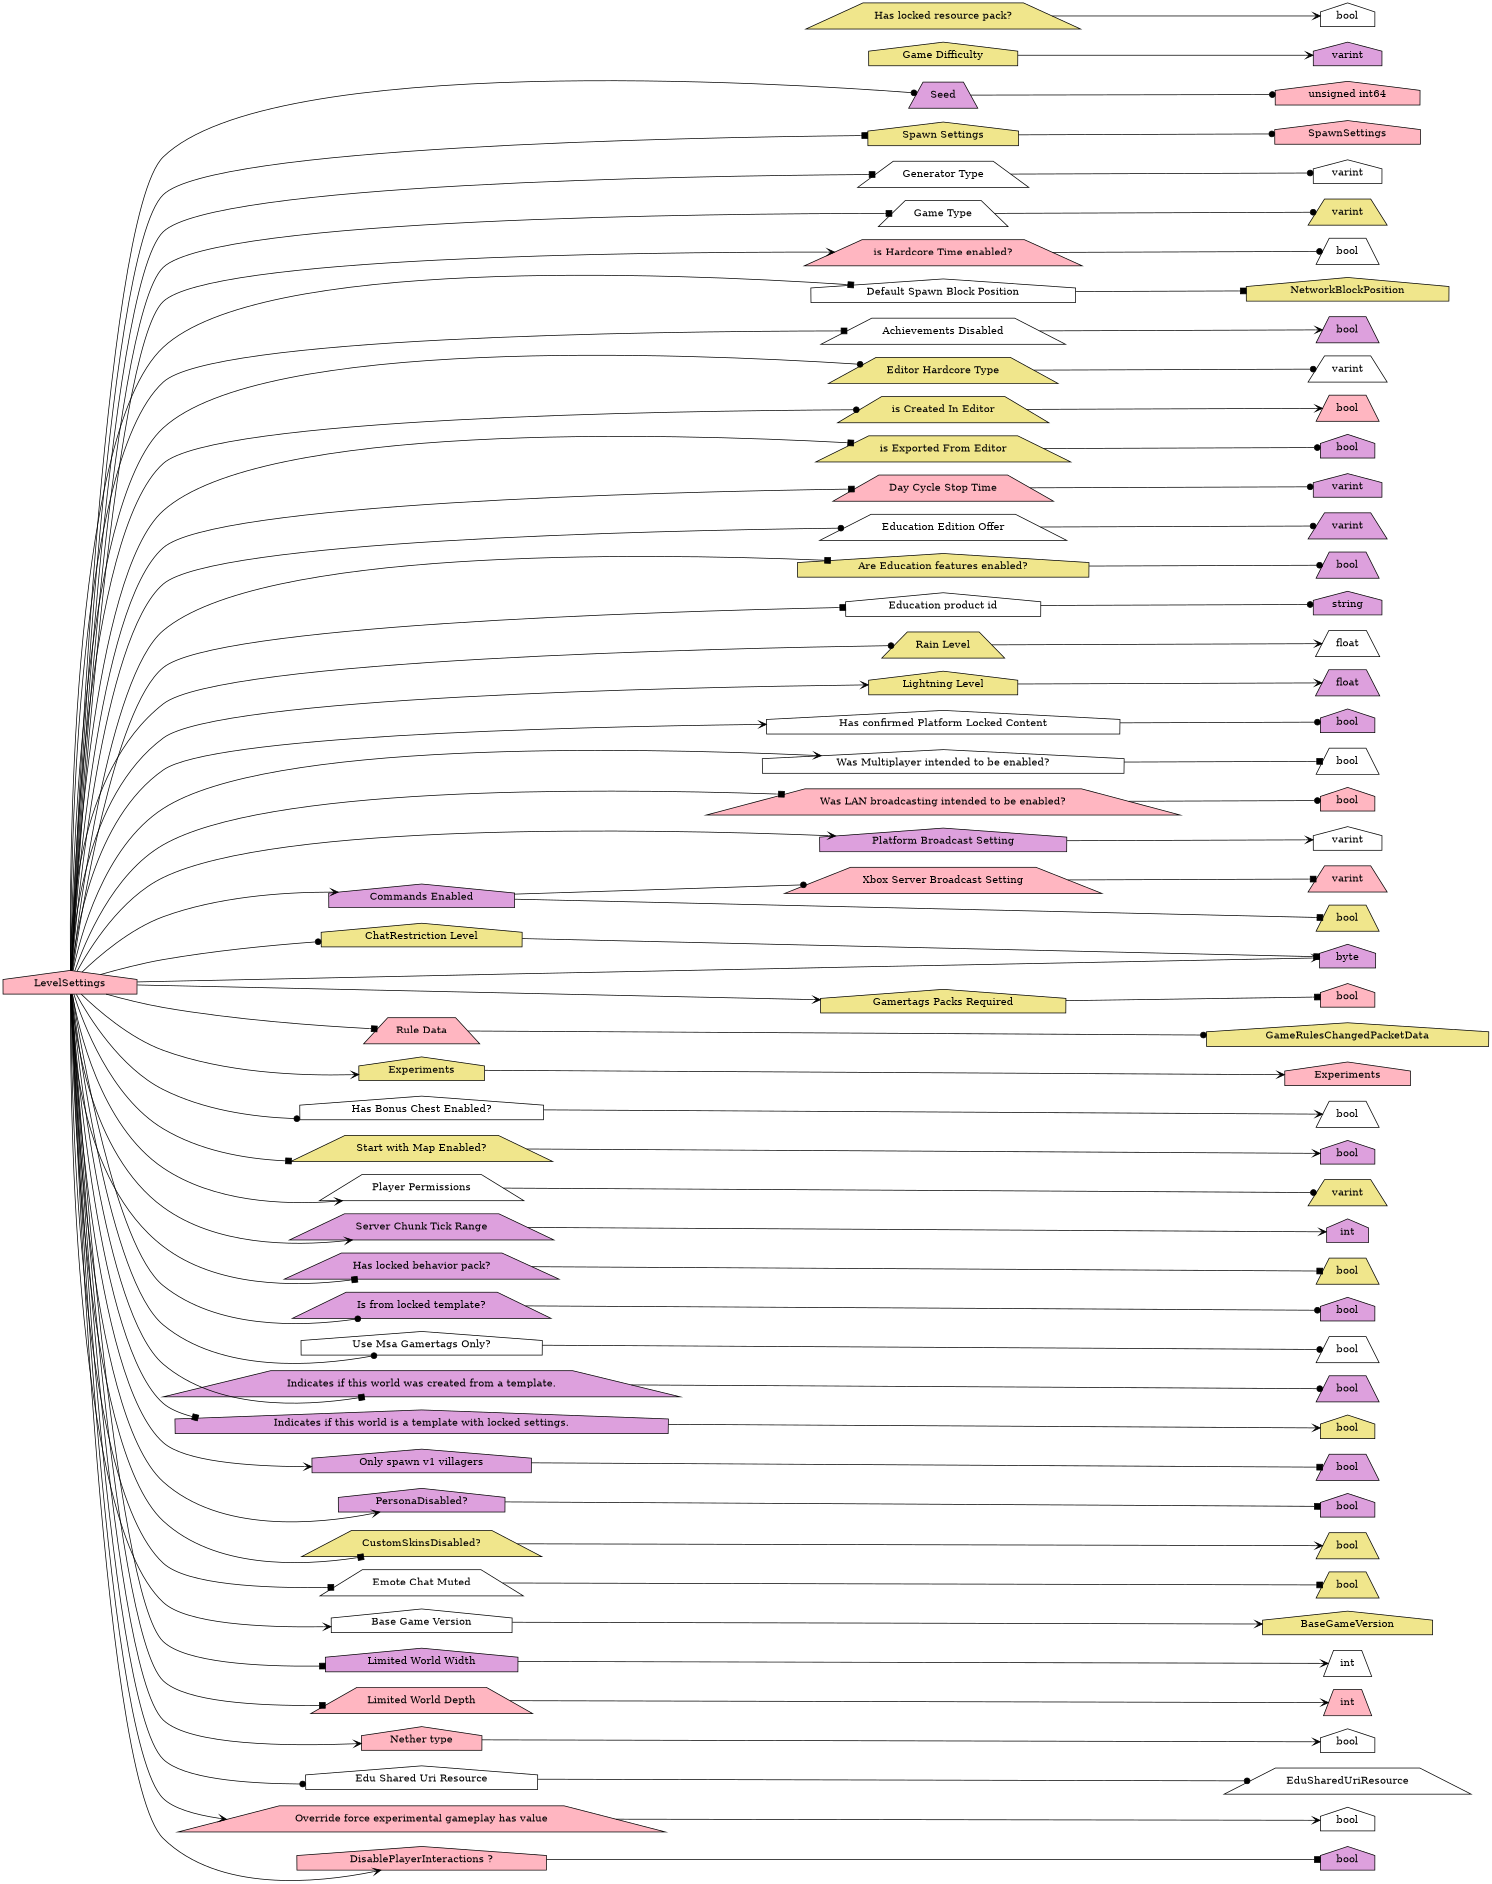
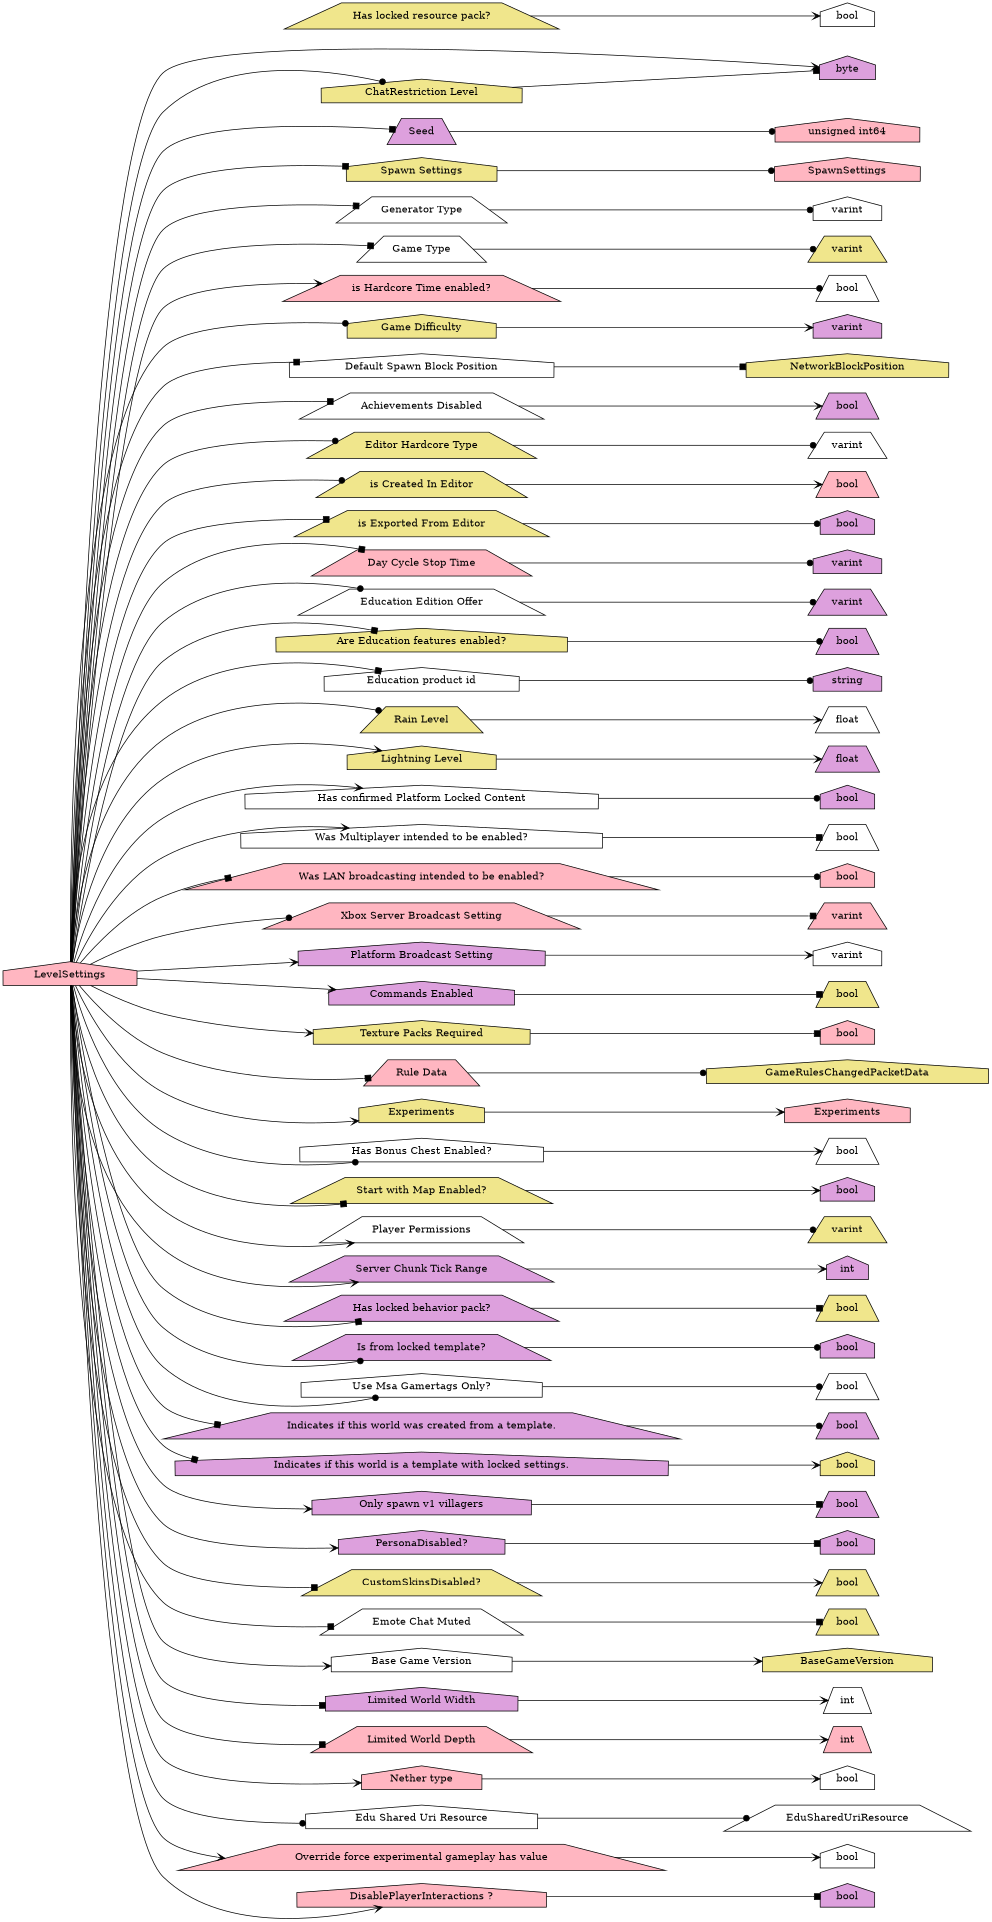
edge "LevelSettings" -> "Seed": arrowhead dot -> box
edge "LevelSettings" -> "Game Difficulty": added
edge "Commands Enabled" -> "Xbox Server Broadcast Setting": now "LevelSettings" -> "Xbox Server Broadcast Setting"
node "Gamertags Packs Required": label "Gamertags Packs Required" -> "Texture Packs Required"
